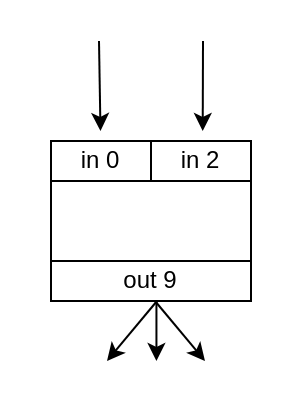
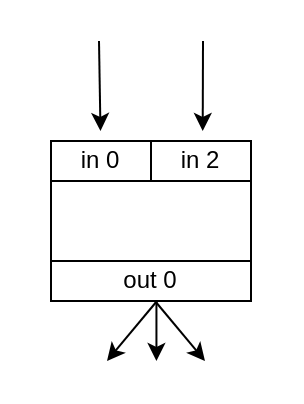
node "out 9": label "out 9" -> "out 0"
